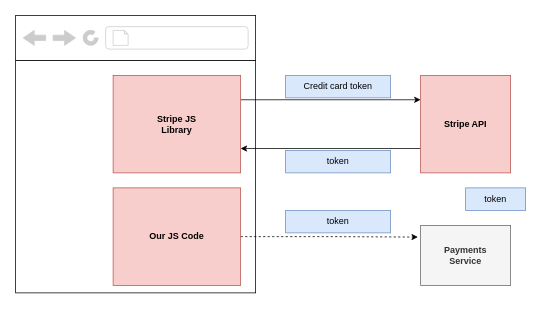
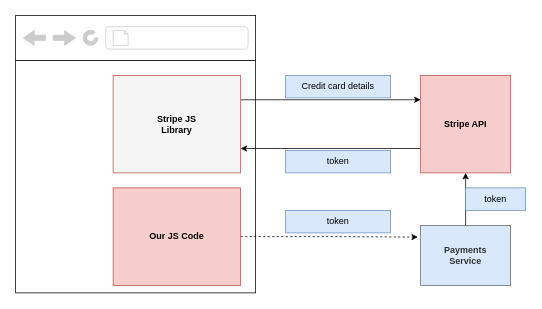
node "Credit card token": label "Credit card token" -> "Credit card details"
node "Stripe JS Library": fillcolor #f8cecc -> #f5f5f5
edge "Payments Service" -> "Stripe API": added
node "Payments Service": fillcolor #f5f5f5 -> #dae8fc
